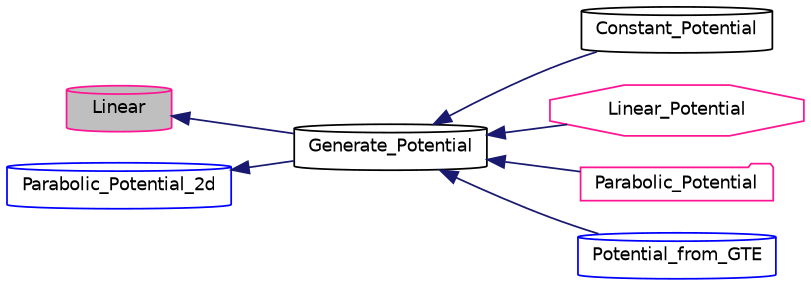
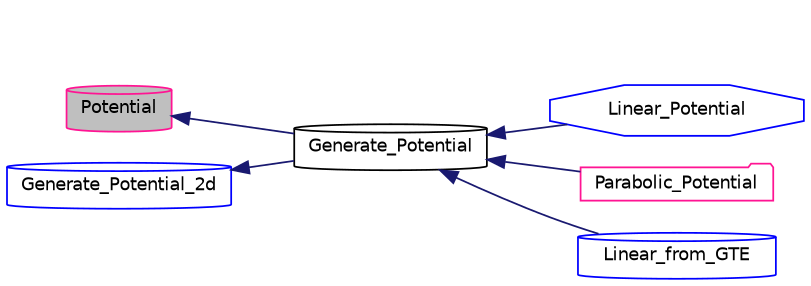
node "Constant_Potential": removed
node "Linear": label "Linear" -> "Potential"
node "Linear_Potential": color deeppink -> blue
node "Parabolic_Potential_2d": label "Parabolic_Potential_2d" -> "Generate_Potential_2d"
node "Potential_from_GTE": label "Potential_from_GTE" -> "Linear_from_GTE"
